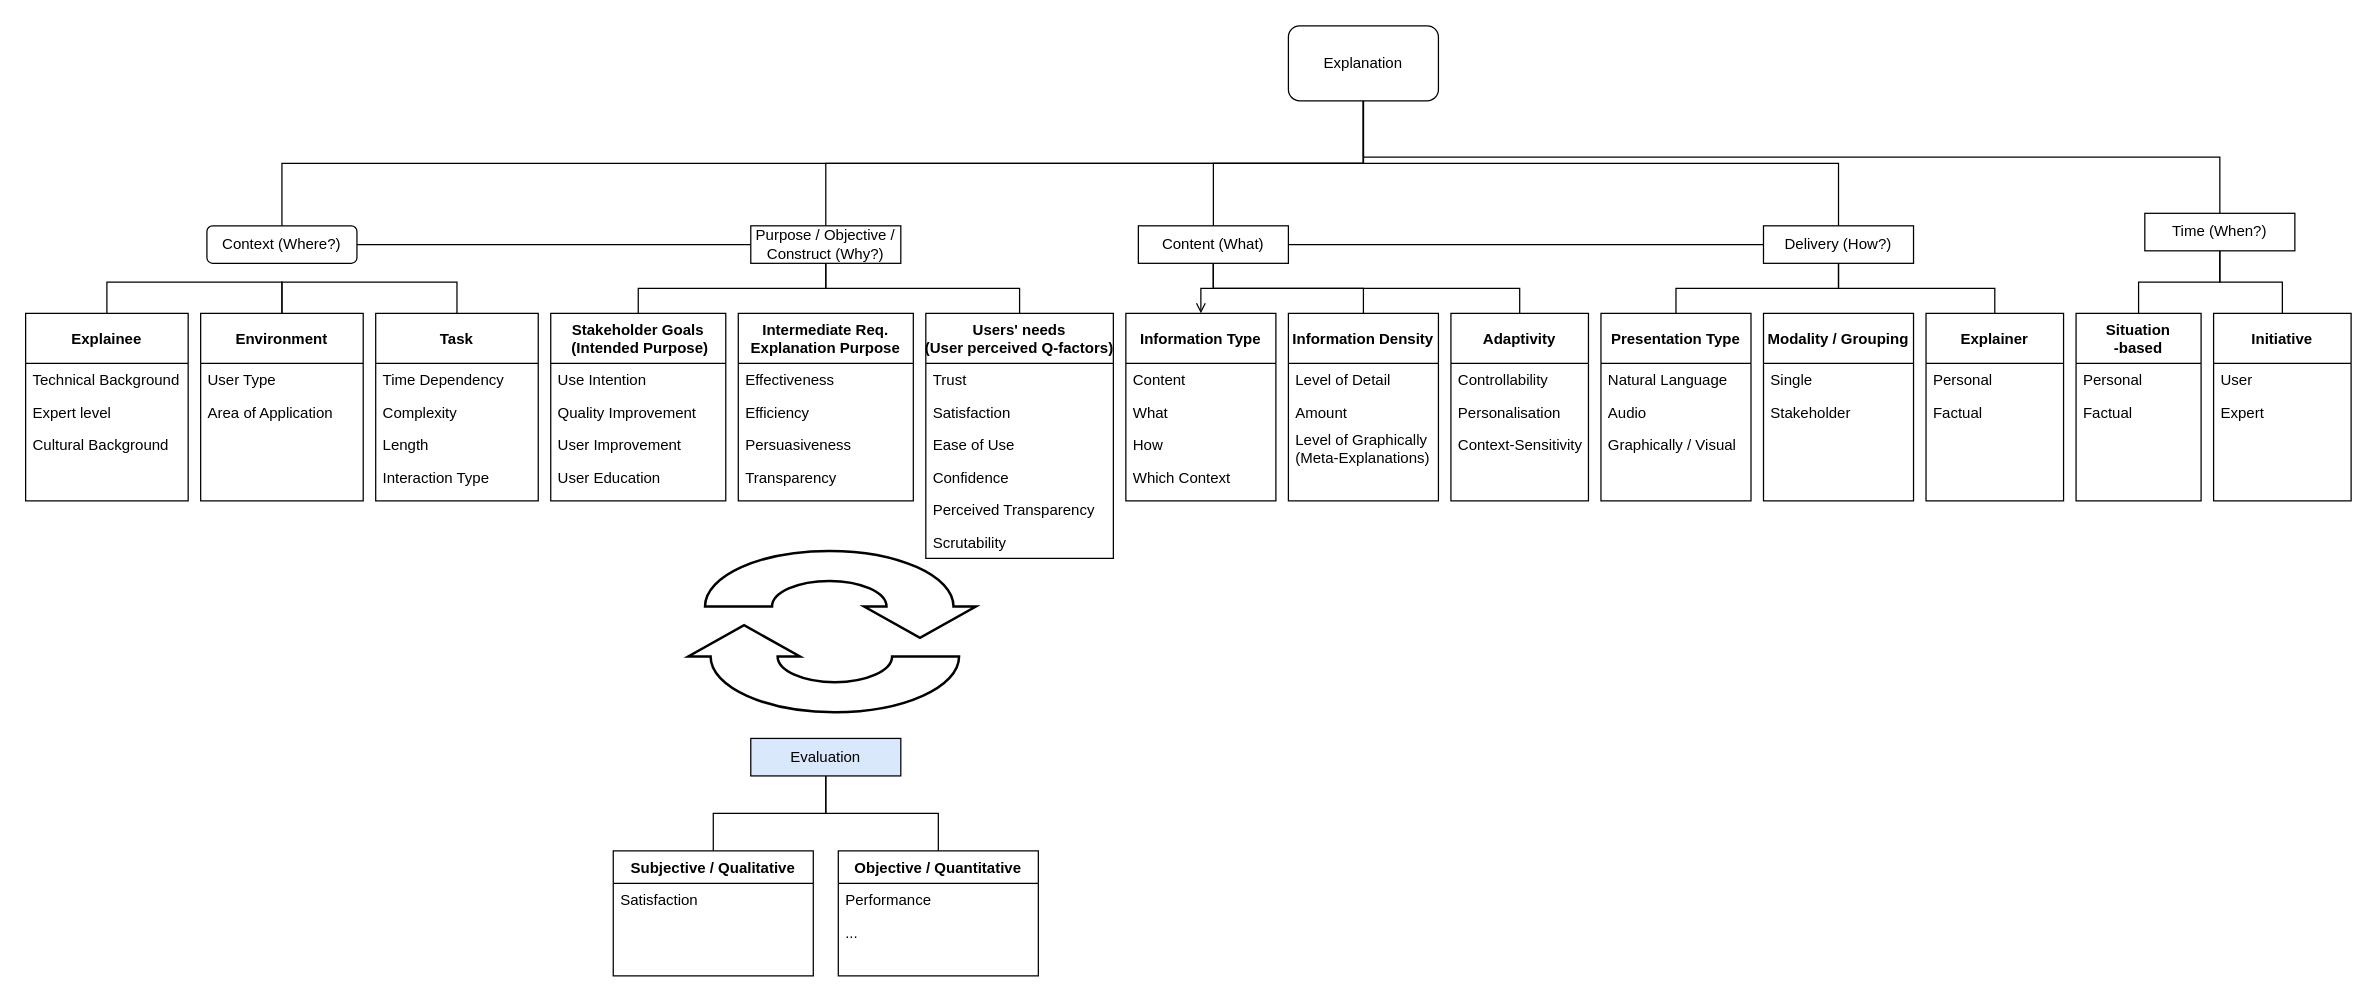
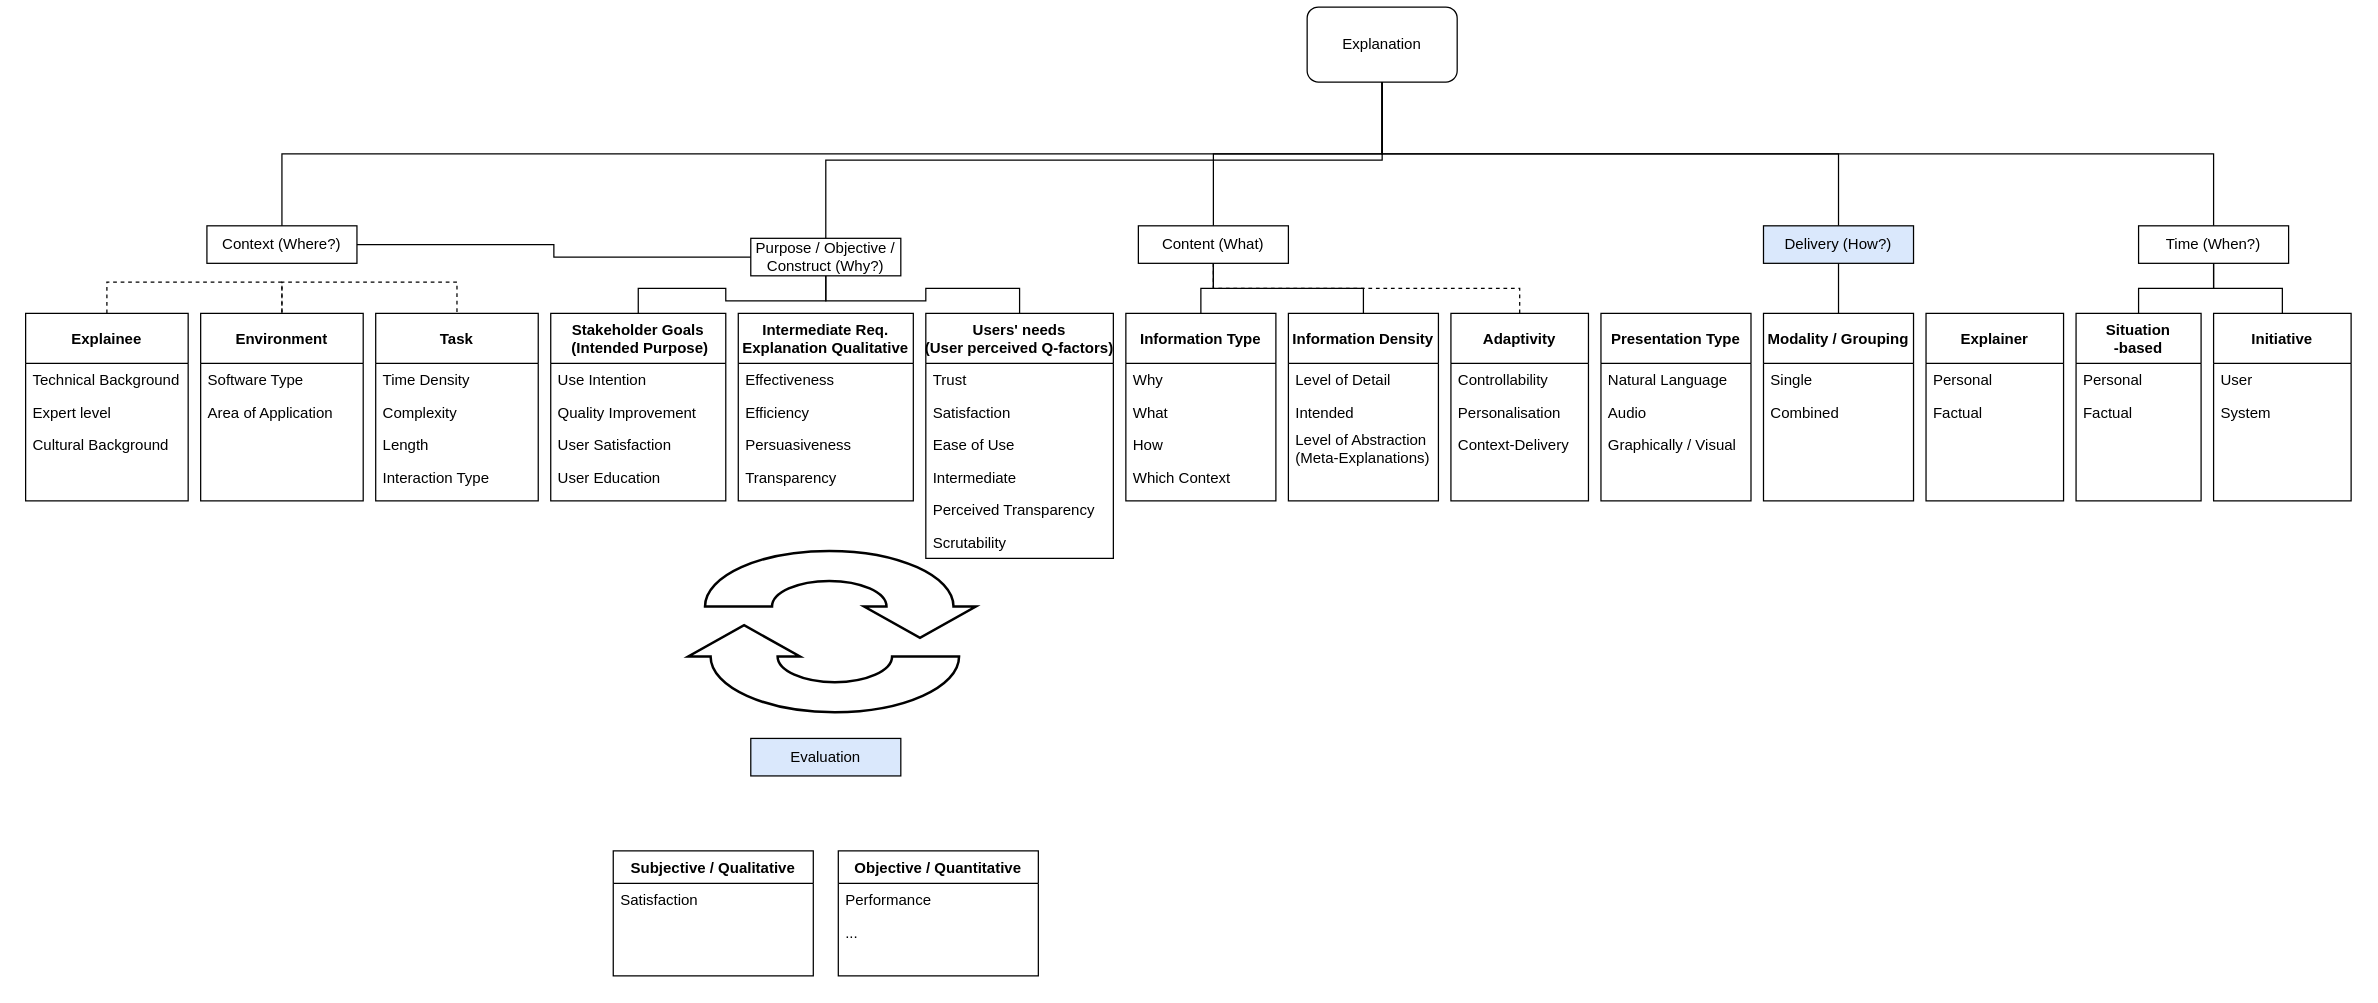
node "Explanation": moved (1363, 63) -> (1382, 44)
node "Time (When?)": moved (2219, 232) -> (2213, 244)
node "Context (Where?)": shape rounded rectangle -> rectangle
node "Purpose / Objective / Construct (Why?)": moved (826, 244) -> (826, 257)
edge "Content (What)" -- "Delivery (How?)": now "Modality / Grouping" -- "Delivery (How?)"
node "Delivery (How?)": fillcolor #ffffff -> #dae8fc
edge "Explainee" -- "Environment": style solid -> dashed
edge "Environment" -- "Task": style solid -> dashed
edge "Content (What)" -- "Adaptivity": style solid -> dashed
edge "Delivery (How?)" -- "Presentation Type": removed
edge "Delivery (How?)" -- "Explainer": removed
edge "Content (What)" -> "Information Type": arrowhead open -> none
node "Intermediate Req. Explanation Purpose": label "Intermediate Req. Explanation Purpose" -> "Intermediate Req. Explanation Qualitative"
node "User Type": label "User Type" -> "Software Type"
node "Time Dependency": label "Time Dependency" -> "Time Density"
node "Content": label "Content" -> "Why"
node "Amount": label "Amount" -> "Intended"
node "Stakeholder": label "Stakeholder" -> "Combined"
node "Expert": label "Expert" -> "System"
node "Level of Graphically (Meta-Explanations)": label "Level of Graphically (Meta-Explanations)" -> "Level of Abstraction (Meta-Explanations)"
node "User Improvement": label "User Improvement" -> "User Satisfaction"
node "Context-Sensitivity": label "Context-Sensitivity" -> "Context-Delivery"
node "Confidence": label "Confidence" -> "Intermediate"
edge "Evaluation" -- "Subjective / Qualitative": removed
edge "Evaluation" -- "Objective / Quantitative": removed
